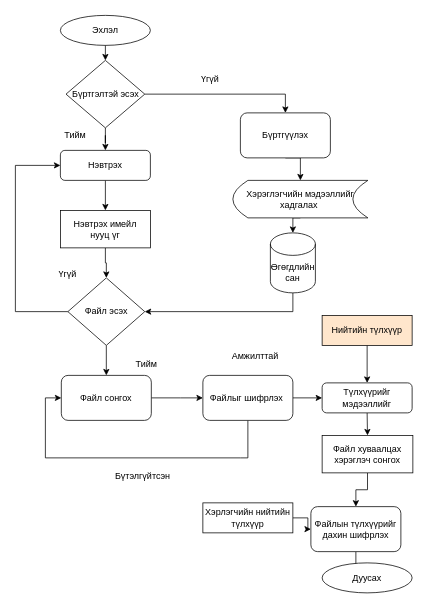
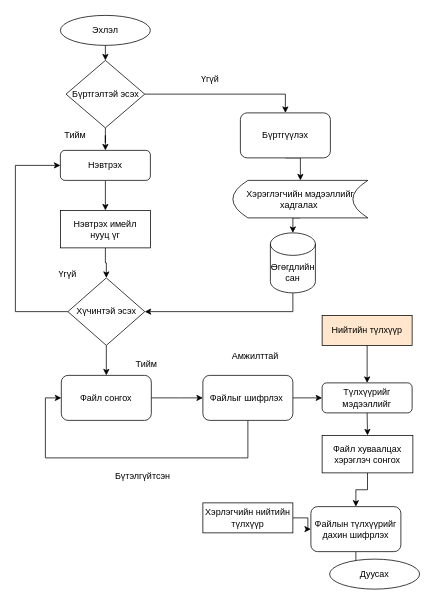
node "Файл эсэх": label "Файл эсэх" -> "Хүчинтэй эсэх"
node "Дуусах": moved (367, 578) -> (375, 574)
